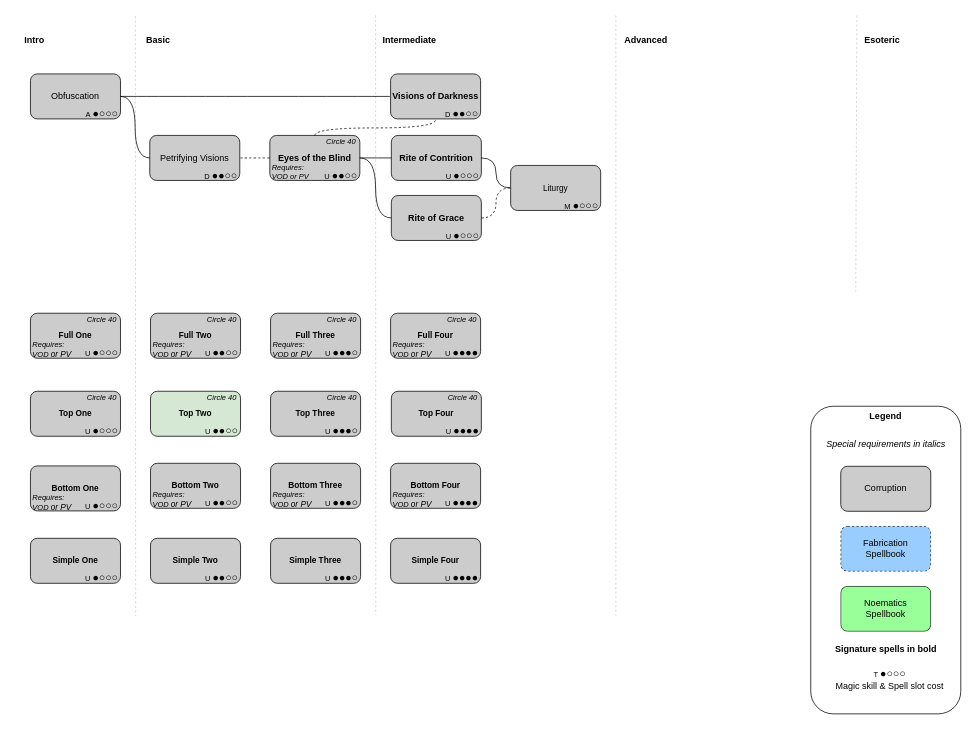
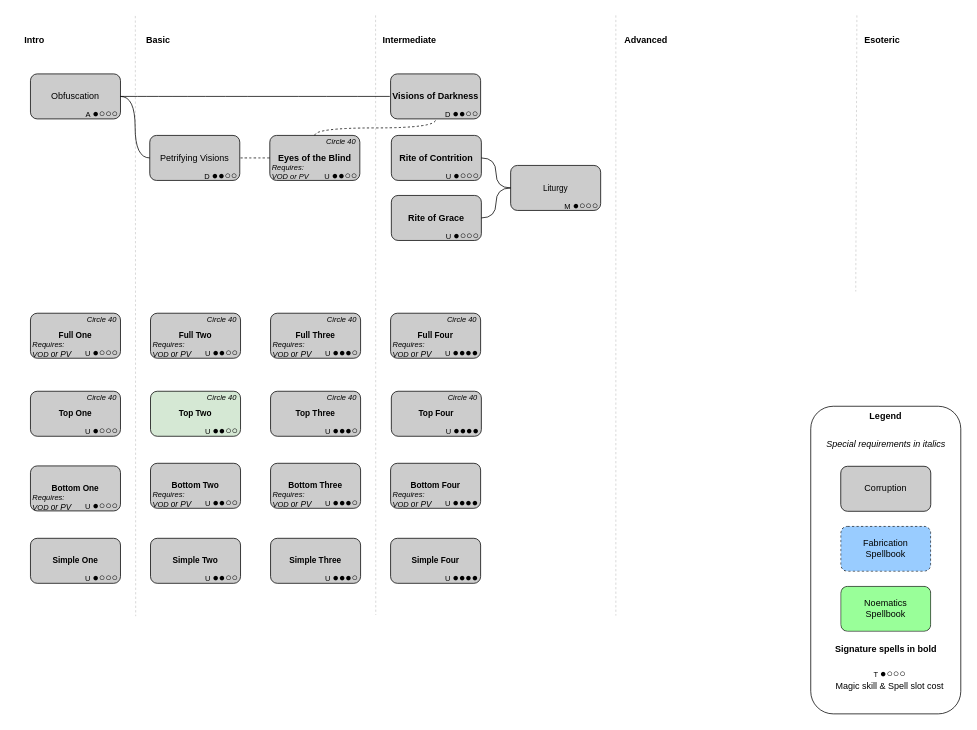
edge "Eyes of the Blind" -- "Rite of Contrition": removed
edge "Liturgy" -- "Rite of Grace": style dashed -> solid
edge "Eyes of the Blind" -- "Rite of Grace": removed
